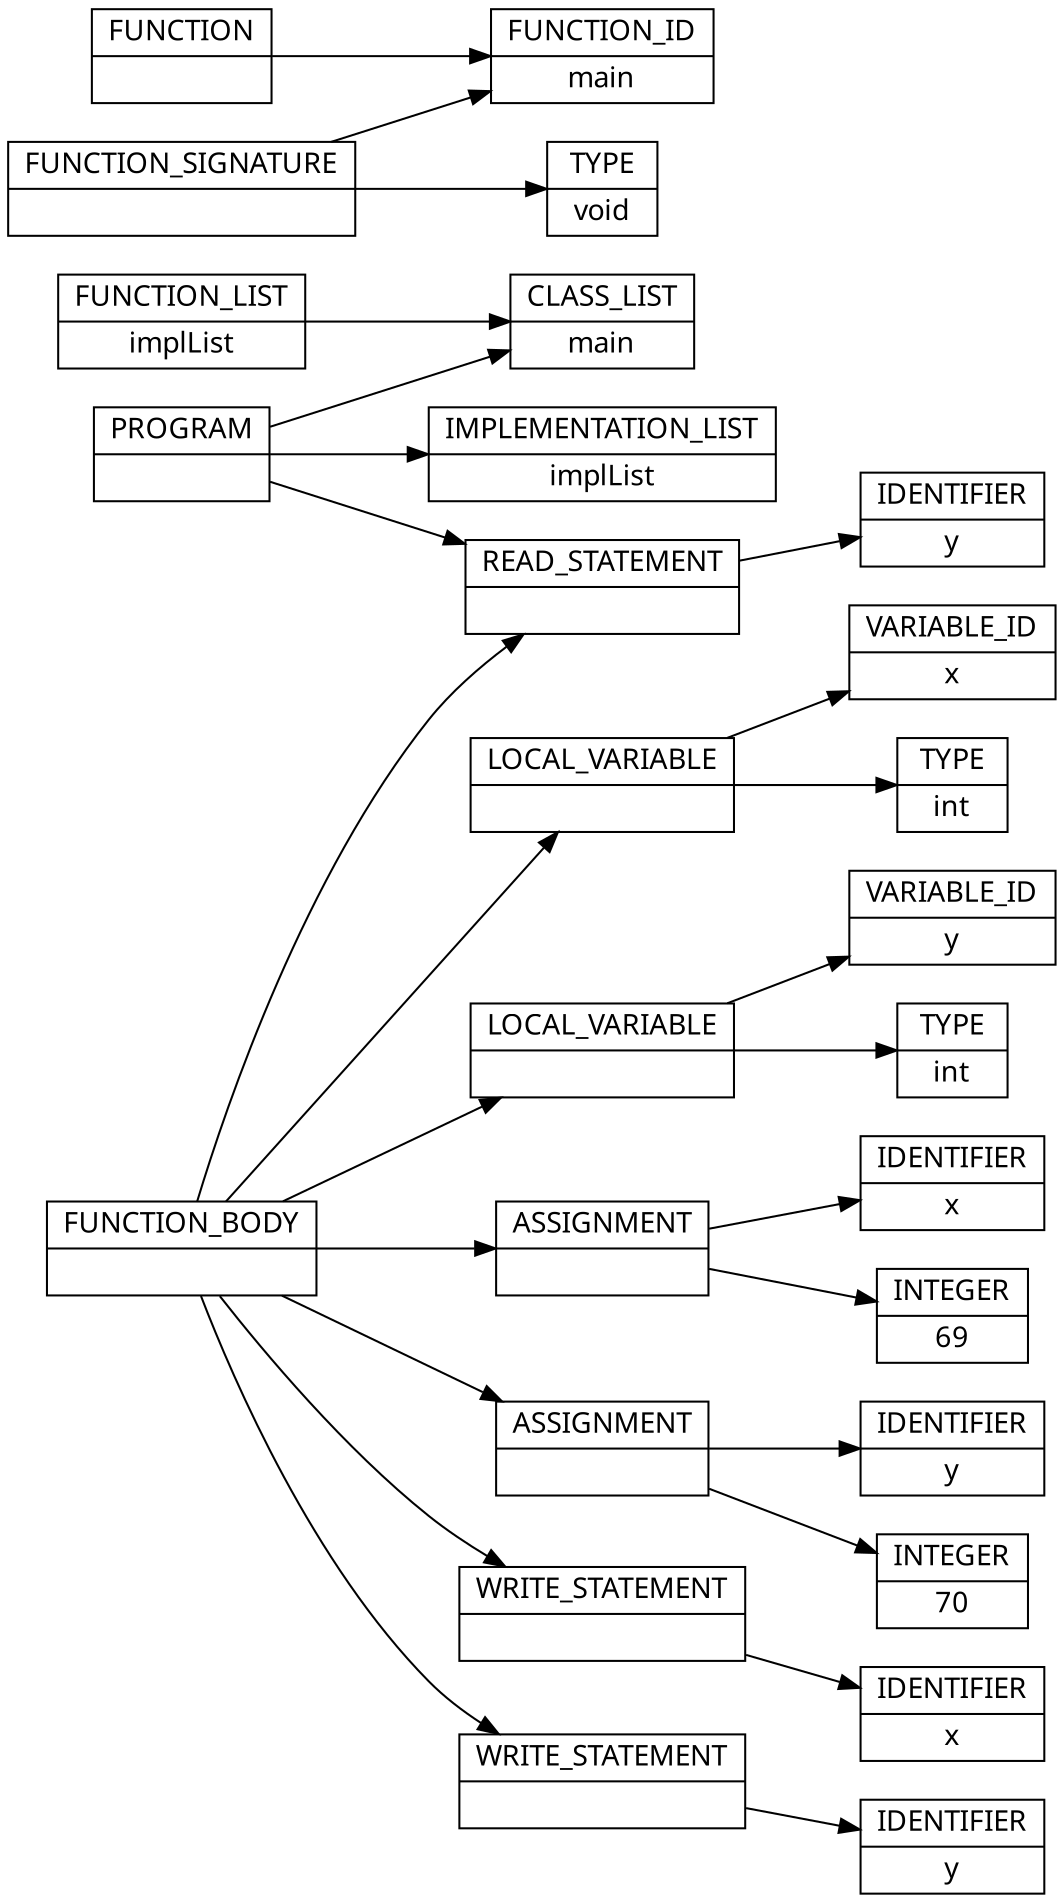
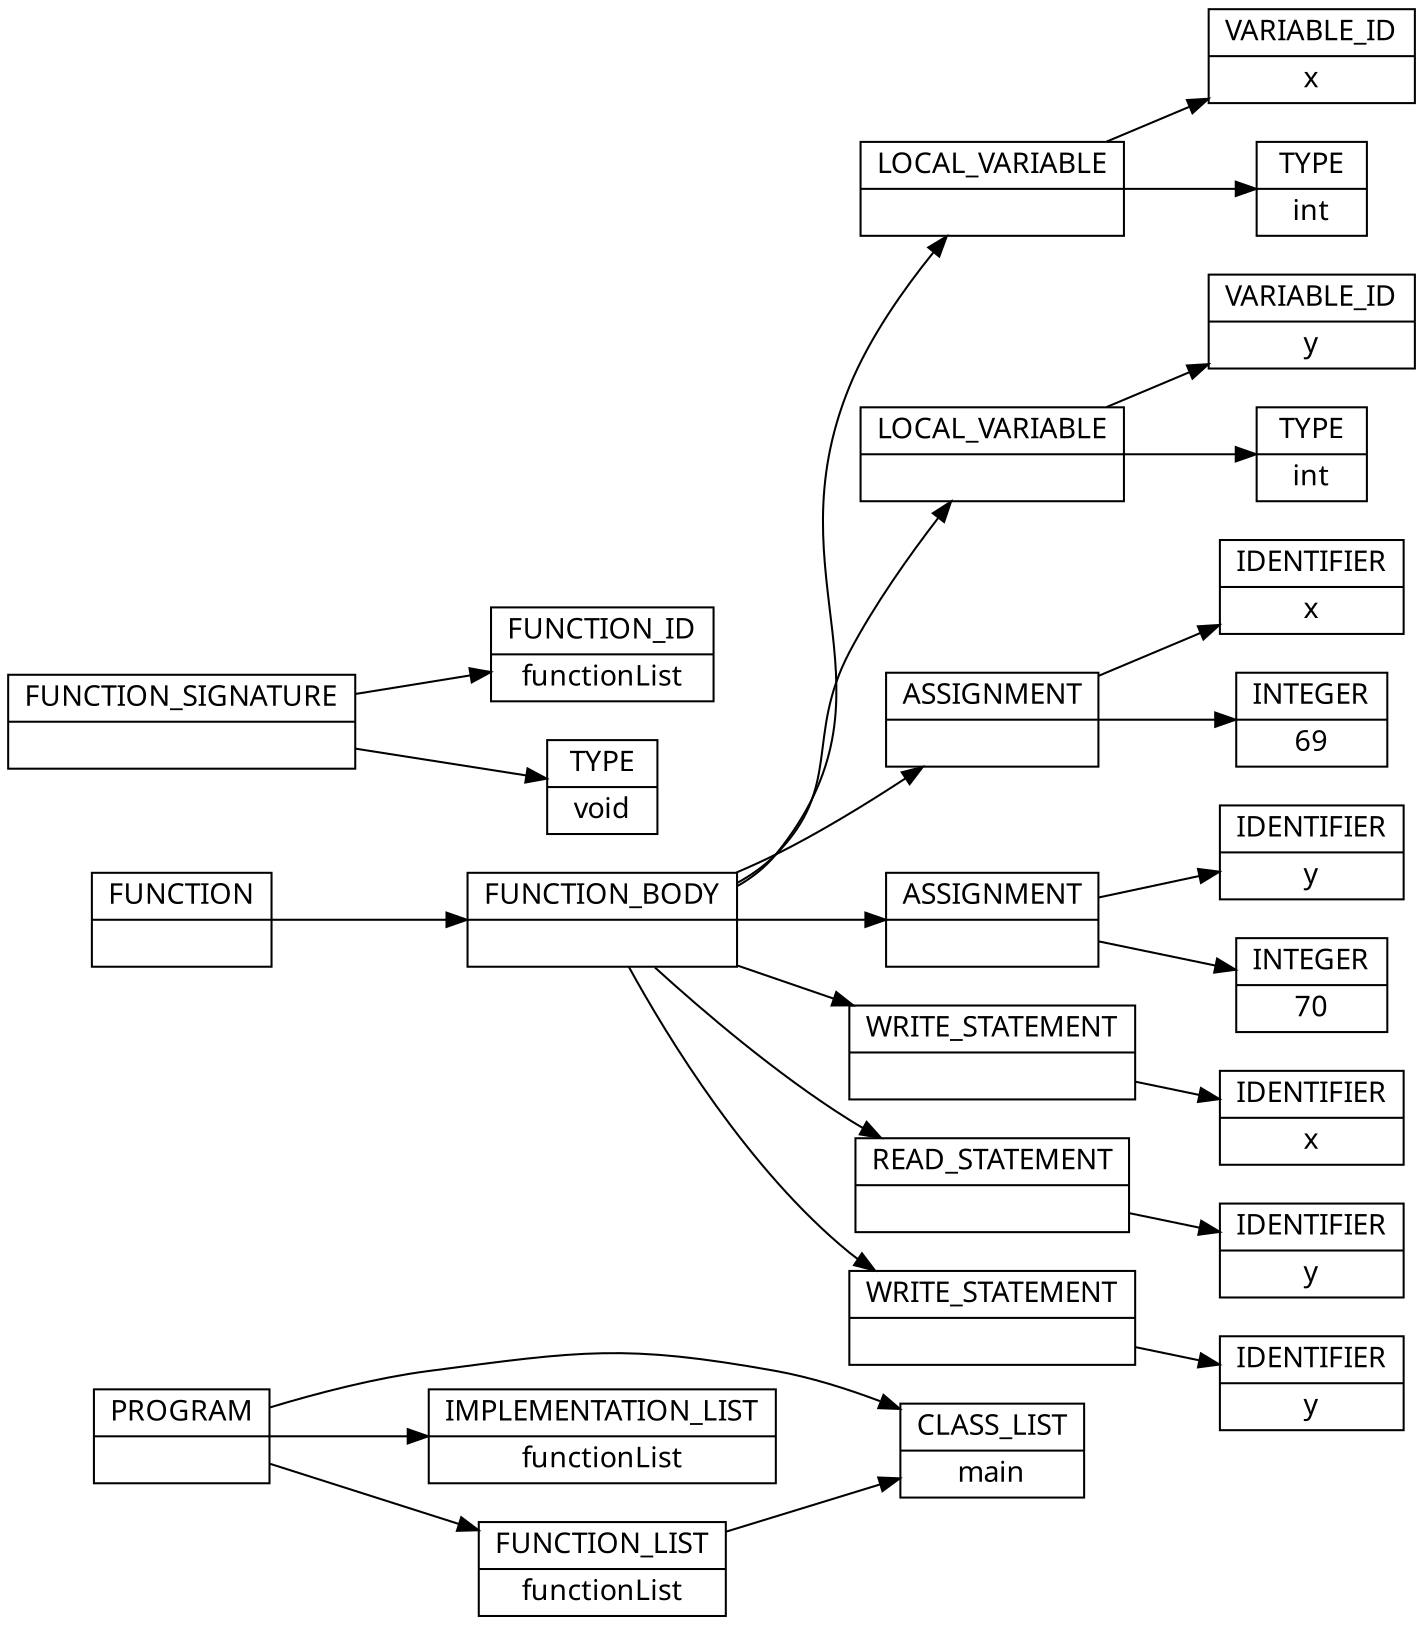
edge "FUNCTION" -> "FUNCTION_ID": now "FUNCTION" -> "FUNCTION_BODY"
node "FUNCTION_ID": text "main" -> "functionList"
node "FUNCTION_LIST": text "implList" -> "functionList"
node "IMPLEMENTATION_LIST": text "implList" -> "functionList"
edge "PROGRAM" -> "READ_STATEMENT": now "PROGRAM" -> "FUNCTION_LIST"
